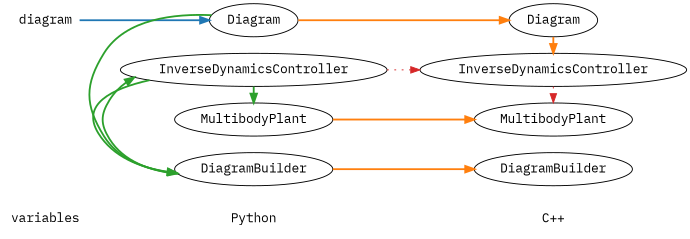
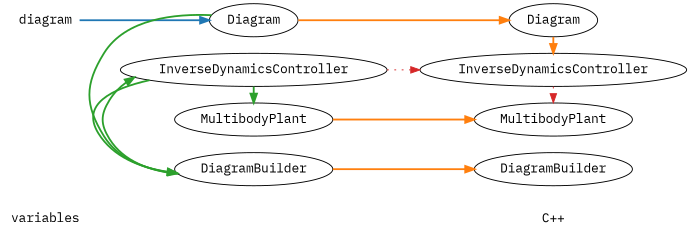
node "Python": removed
